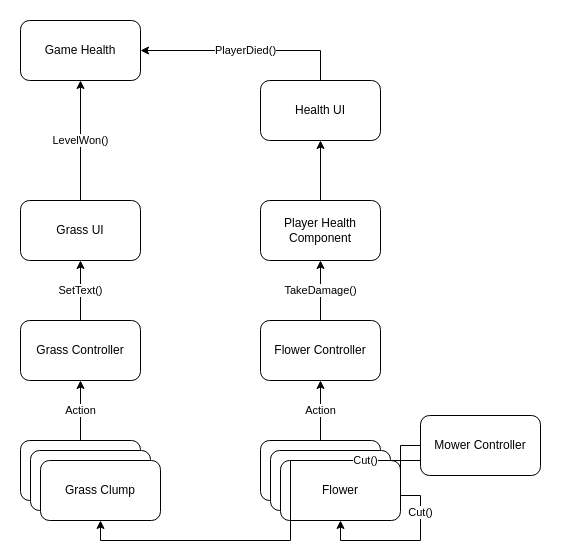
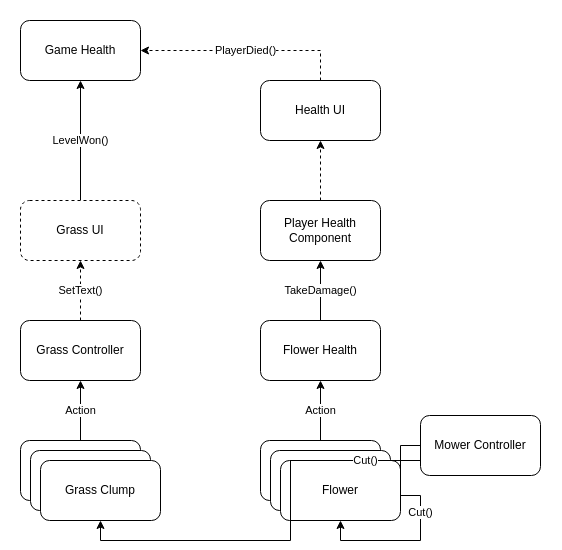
edge "Health UI" -> "Game Health": style solid -> dashed
edge "Player Health Component" -> "Health UI": style solid -> dashed
node "Grass UI": style solid -> dashed
edge "Grass Controller" -> "Grass UI": style solid -> dashed
node "Flower Controller": label "Flower Controller" -> "Flower Health"
